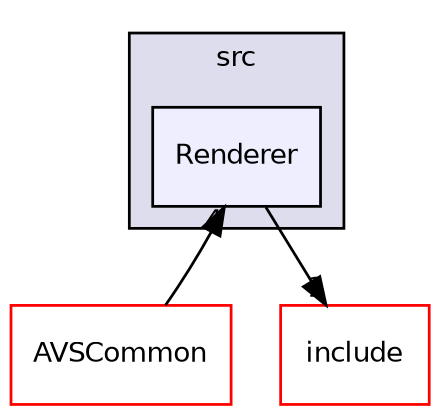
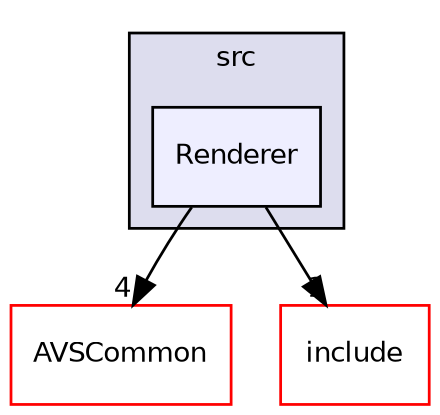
edge "AVSCommon" -> "Renderer": reversed
